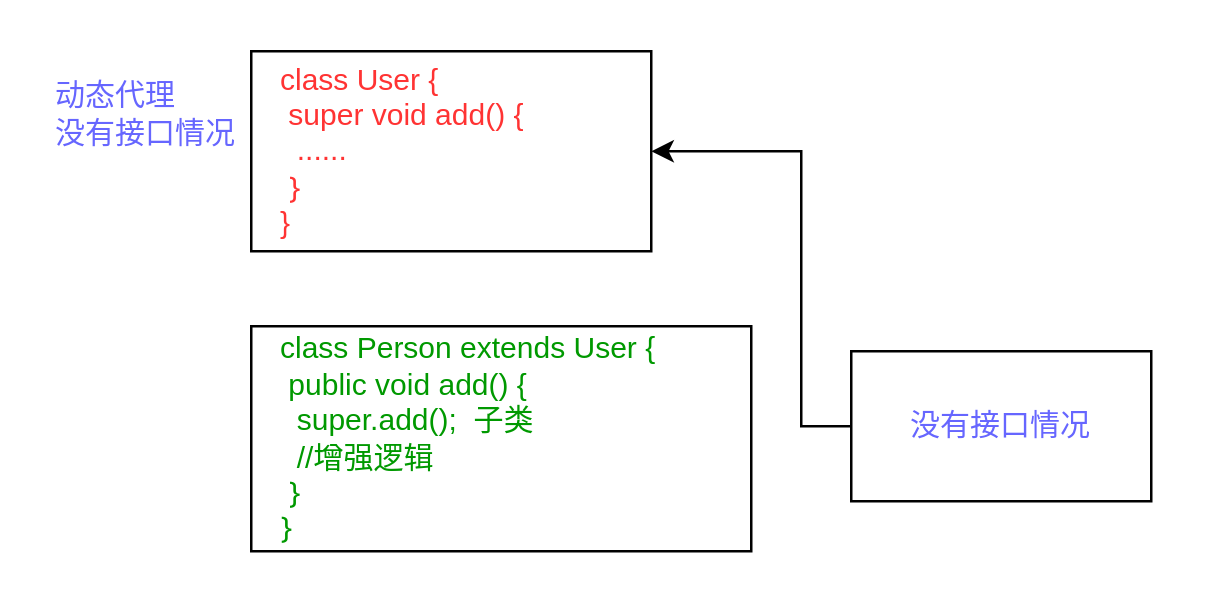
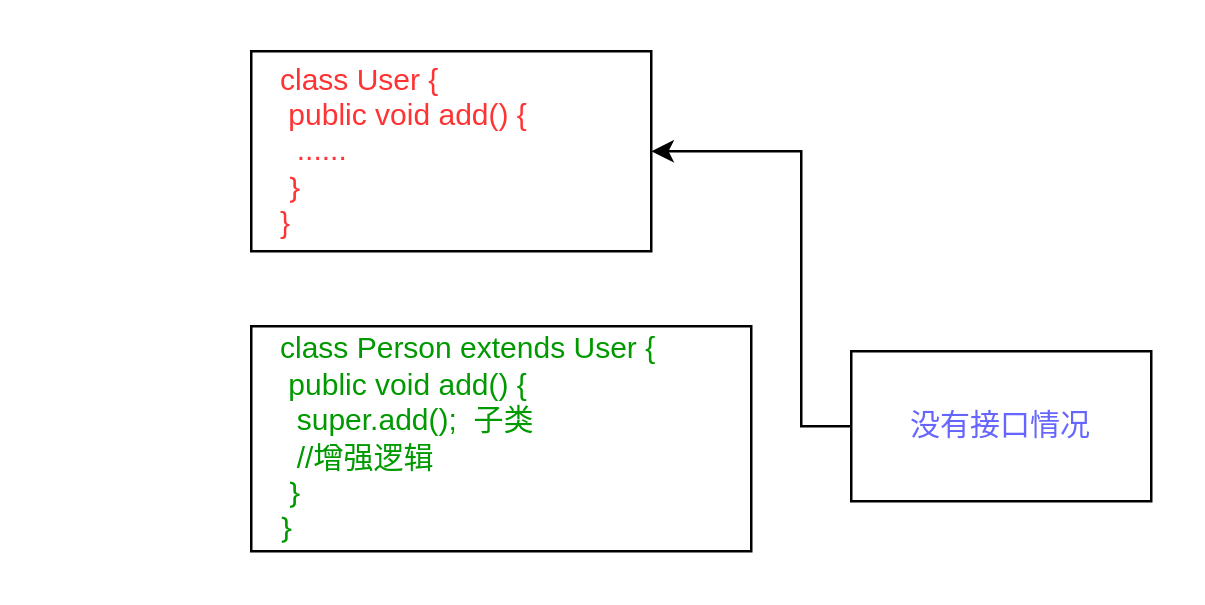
node "动态代理 没有接口情况": removed
node "class User { super void add() { ...... ｝ }": label "class User { super void add() { ...... ｝ }" -> "class User { public void add() { ...... ｝ }"
